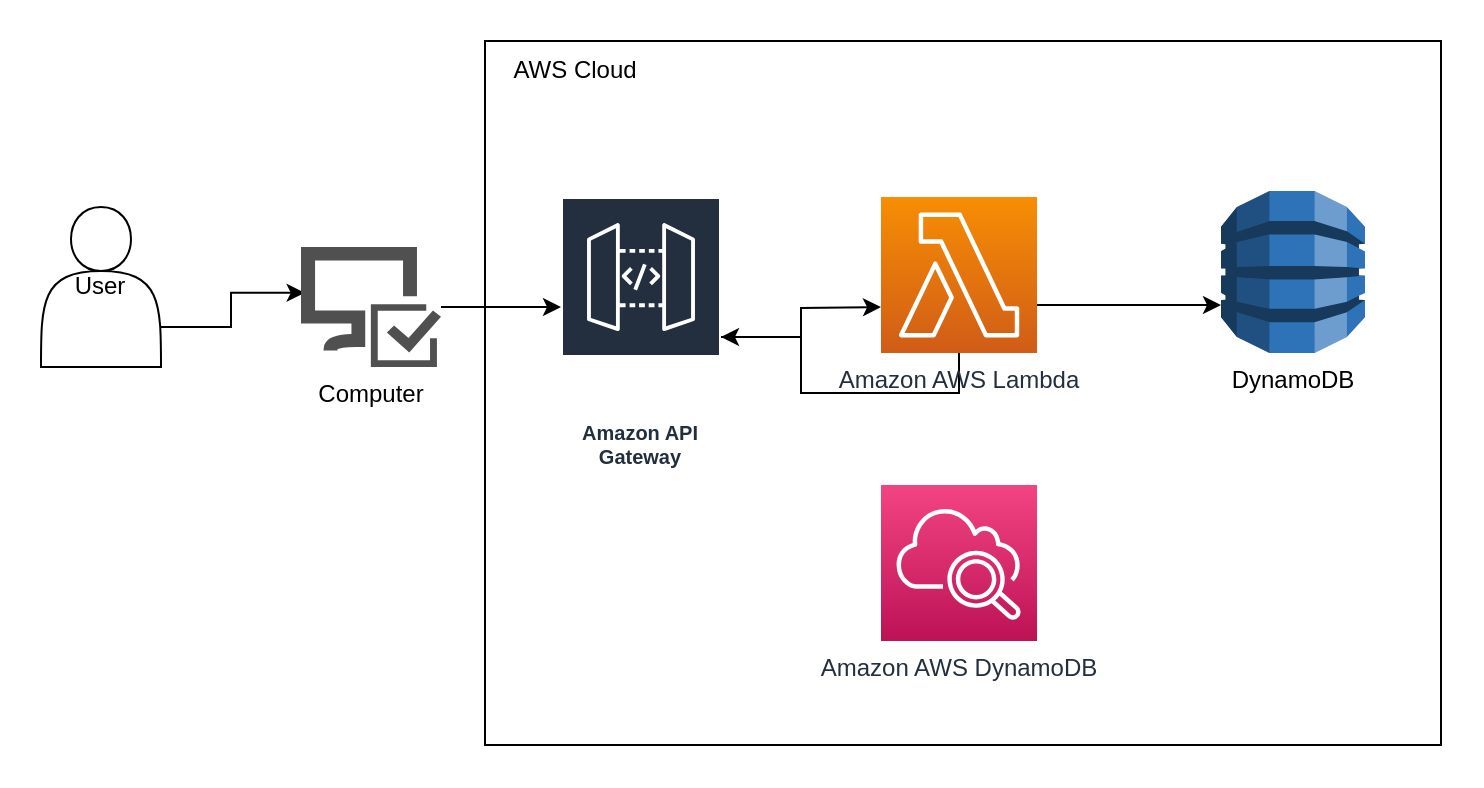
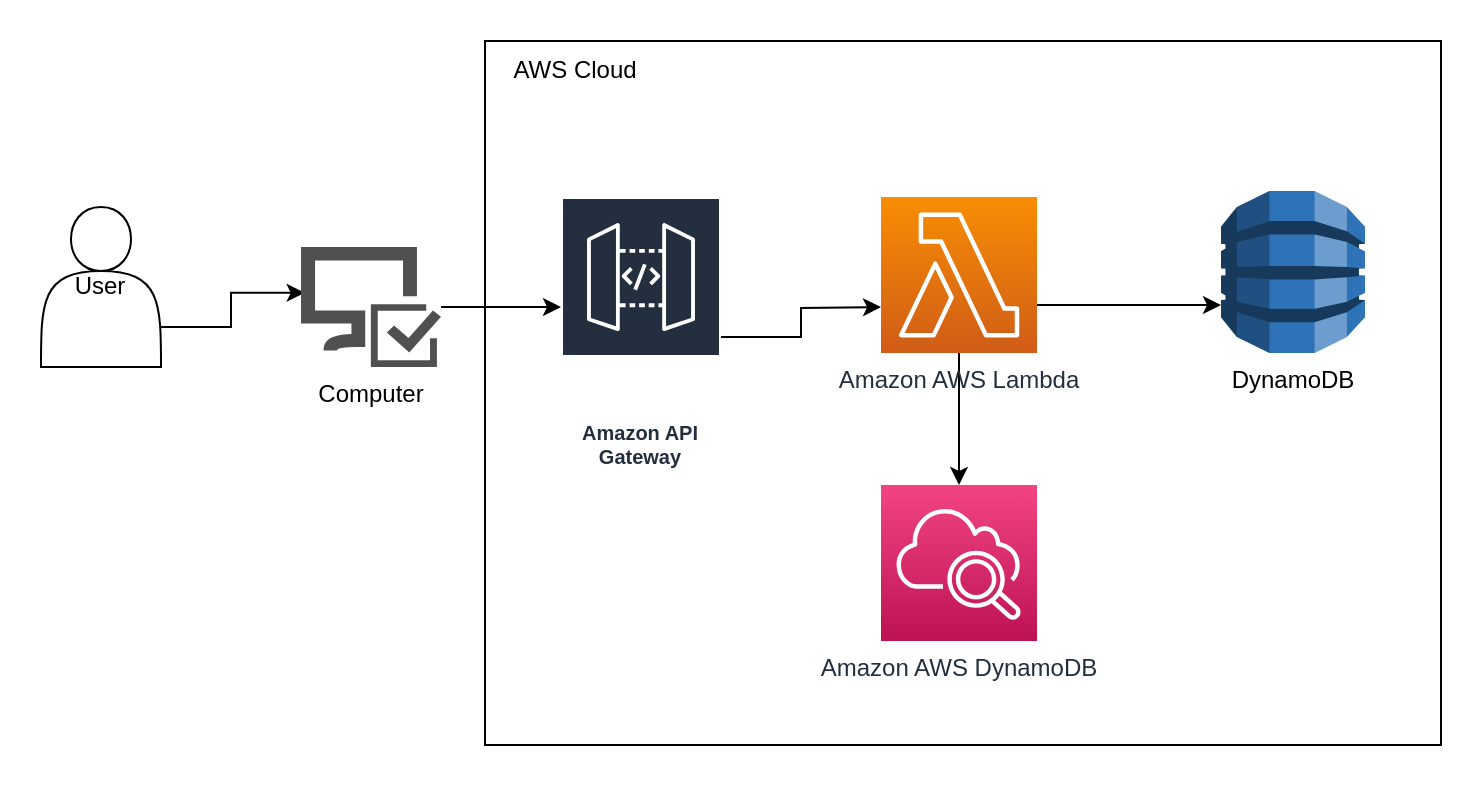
edge "Amazon AWS Lambda" -> "Amazon API Gateway": now "Amazon AWS Lambda" -> "Amazon AWS DynamoDB"
